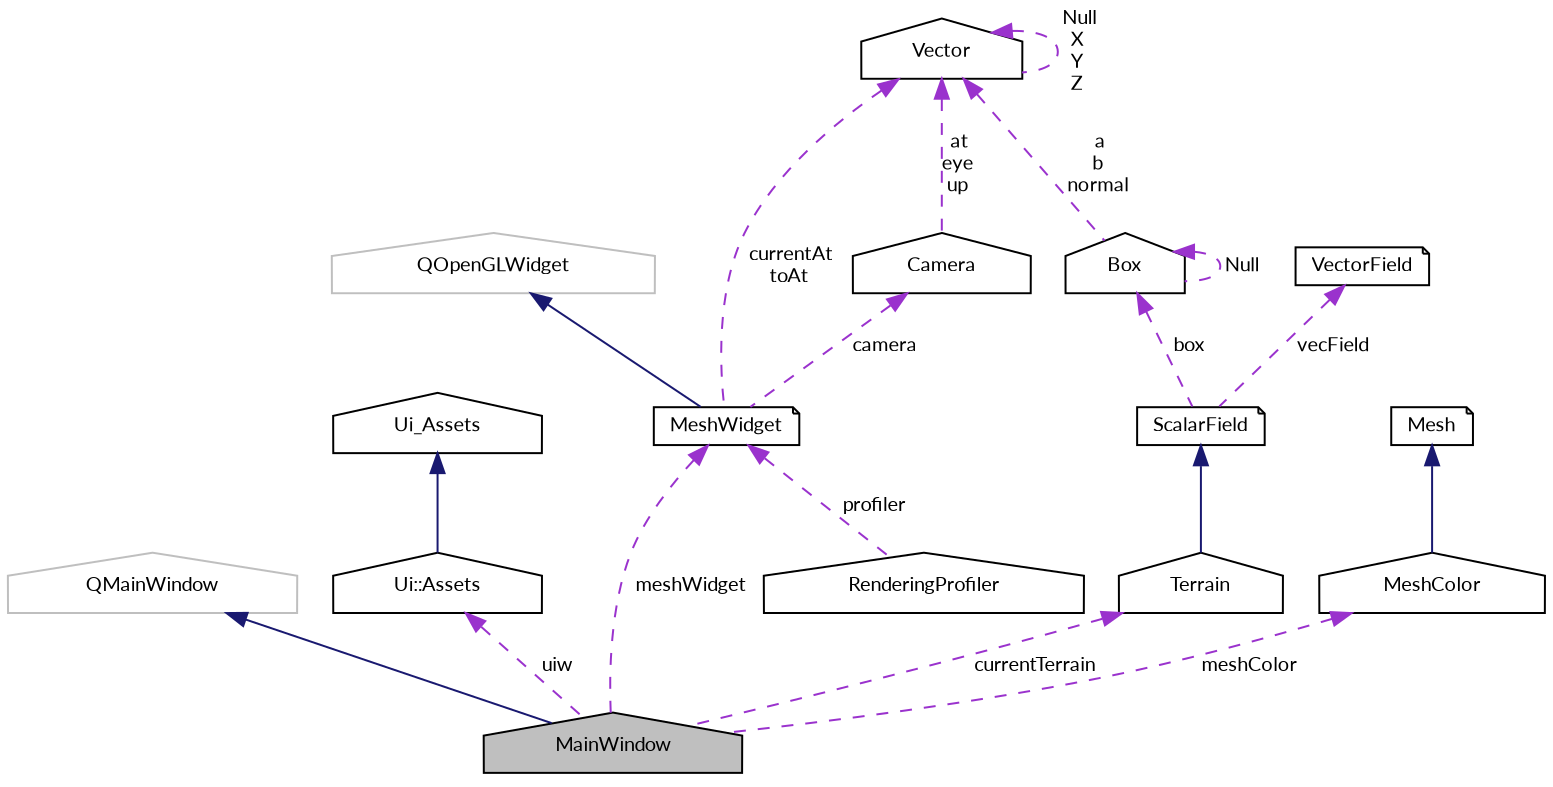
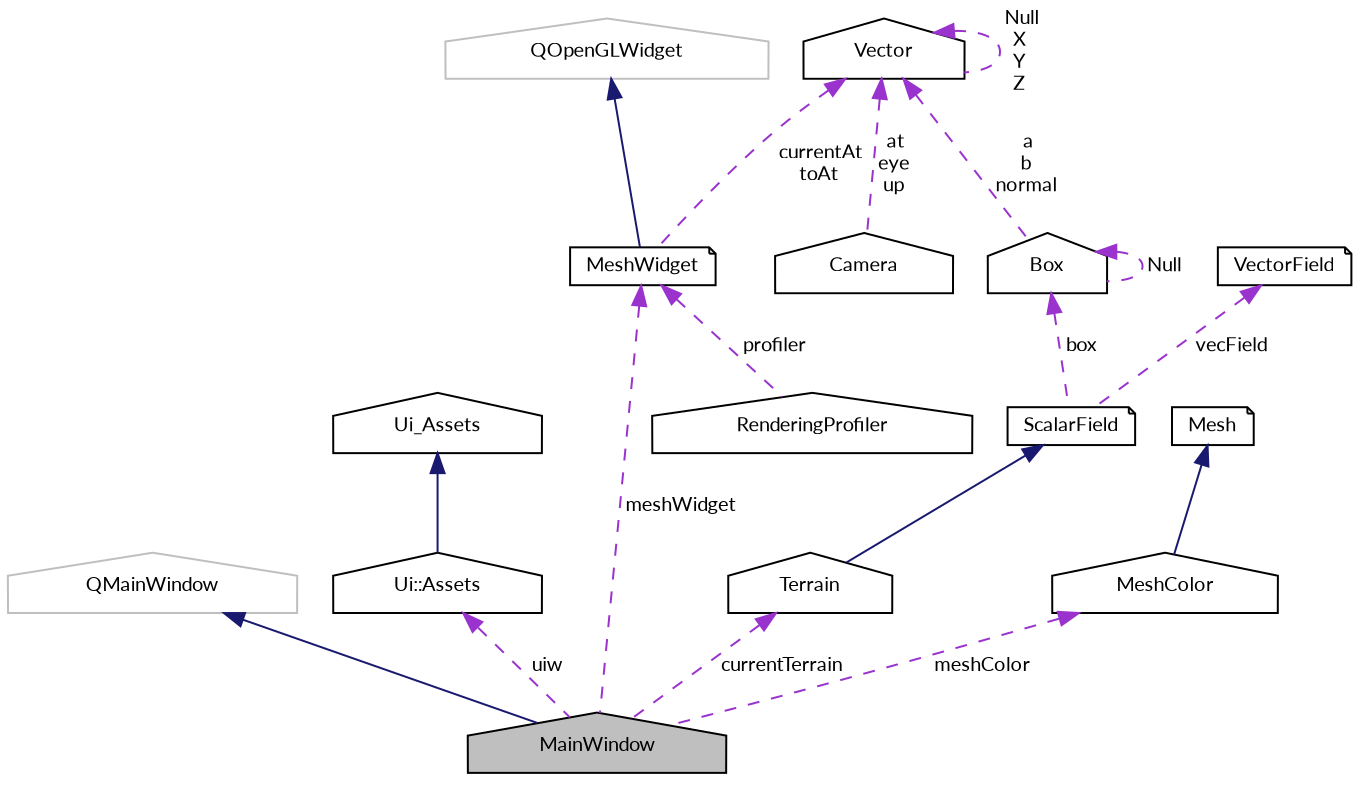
edge "MeshWidget" -> "Camera": removed, label "camera"
